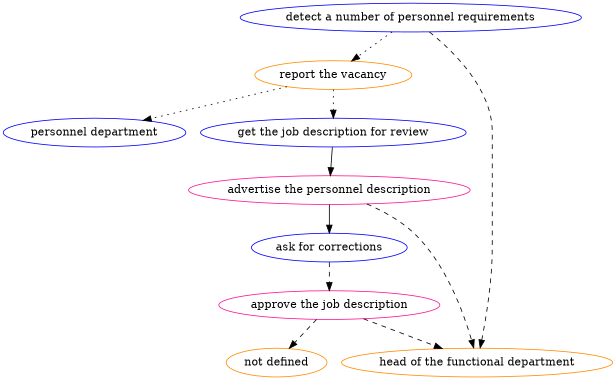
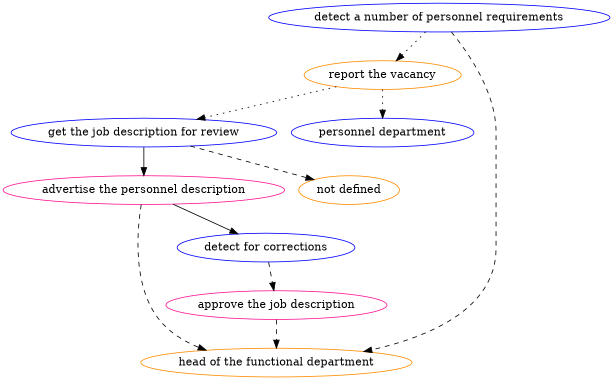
node "ask for corrections": label "ask for corrections" -> "detect for corrections"
edge "approve the job description" -> "not defined": now "get the job description for review" -> "not defined"
